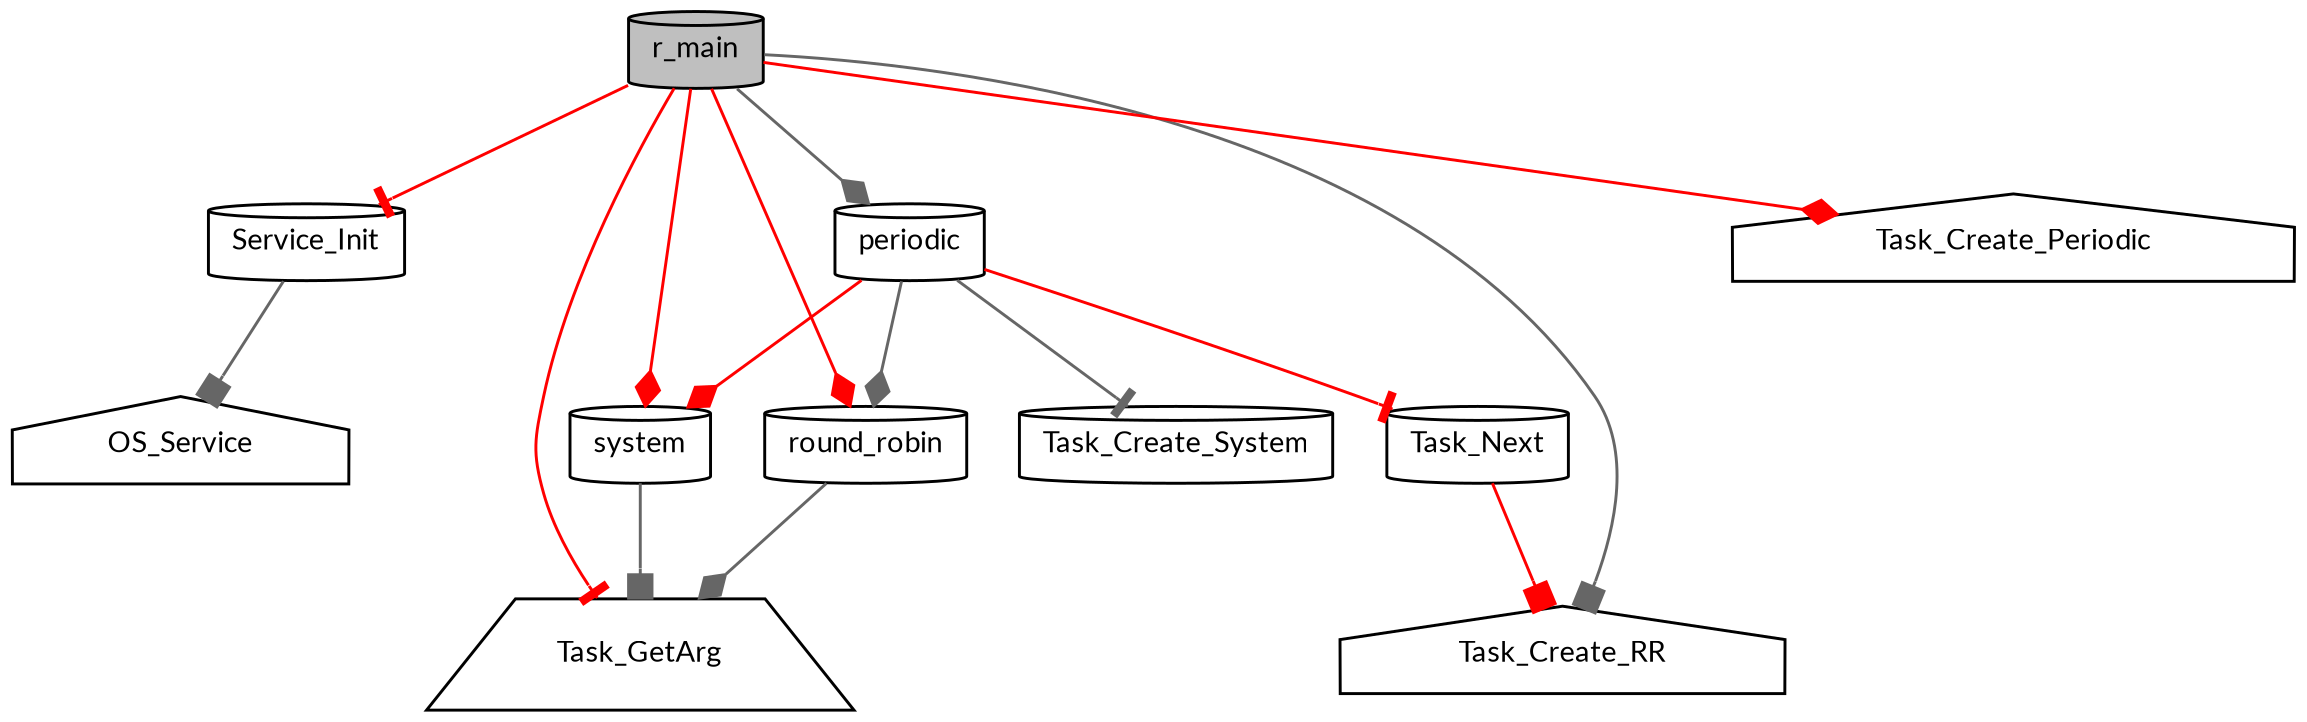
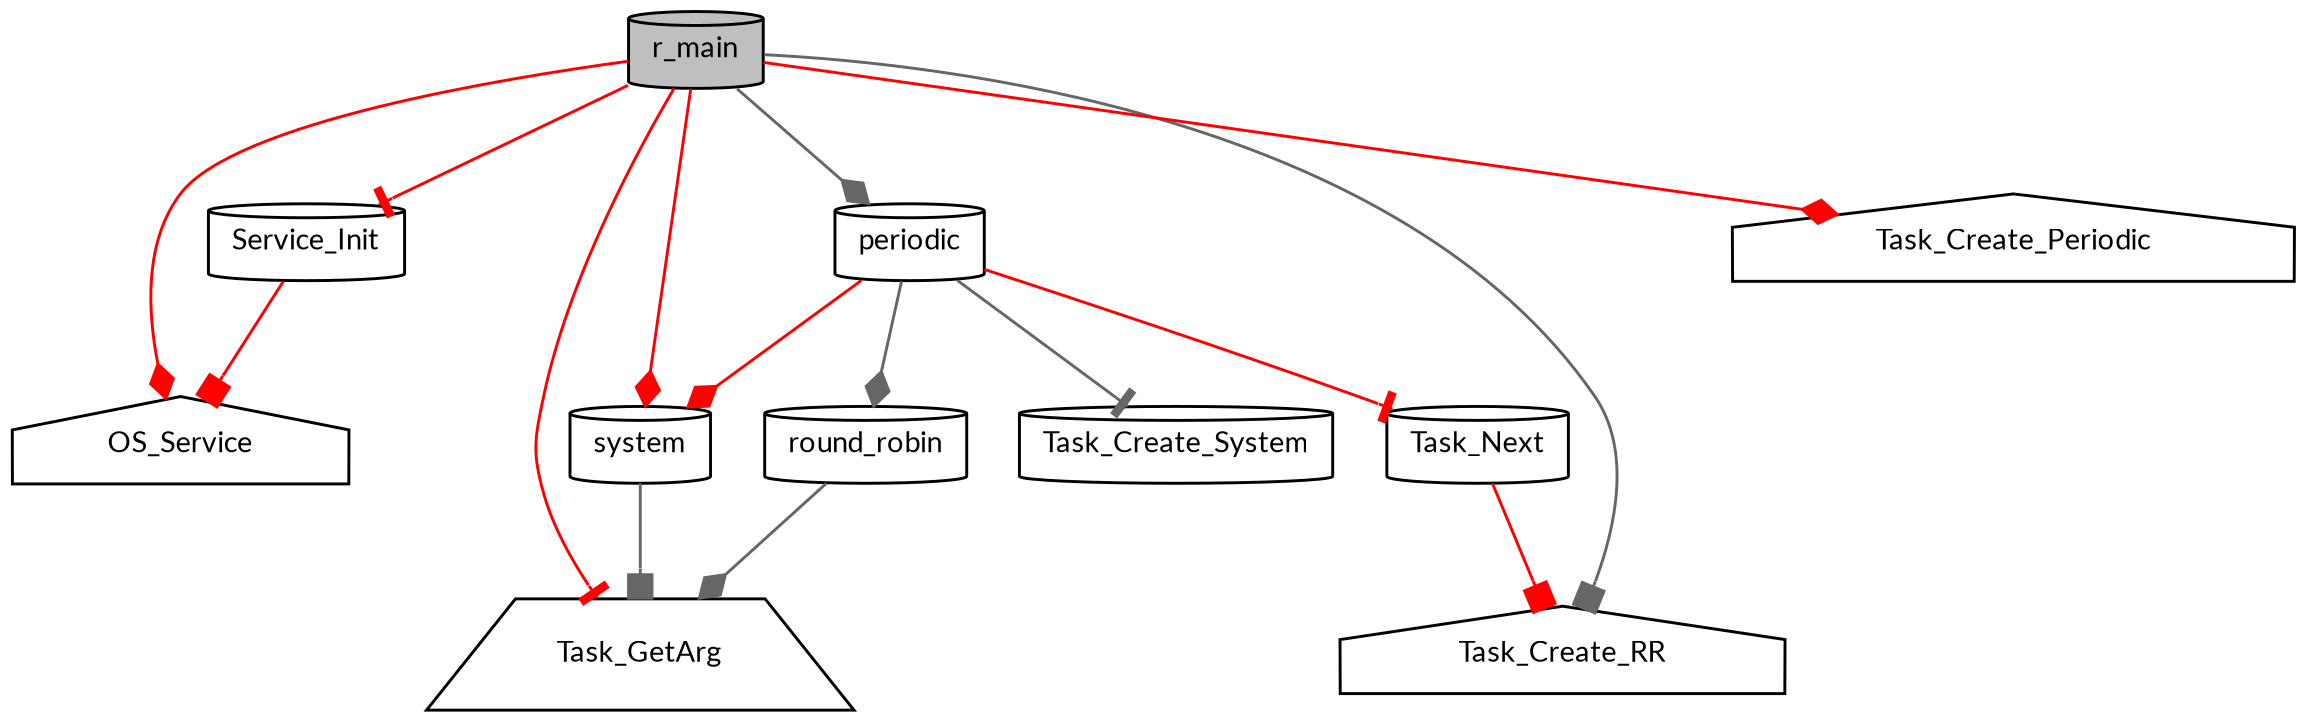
edge "r_main" -> "round_robin": now "r_main" -> "OS_Service"
edge "Service_Init" -> "OS_Service": color gray40 -> red
